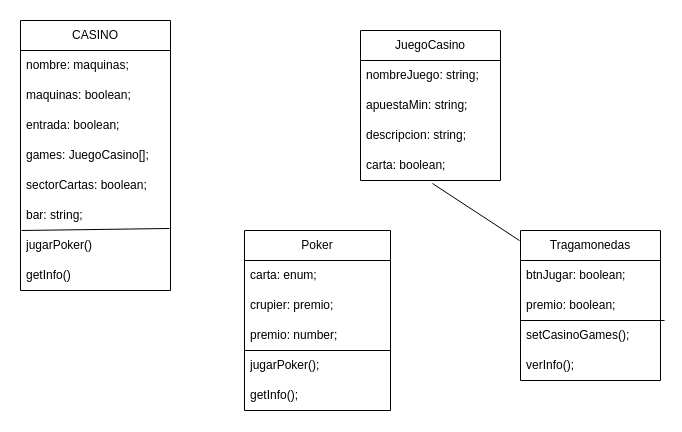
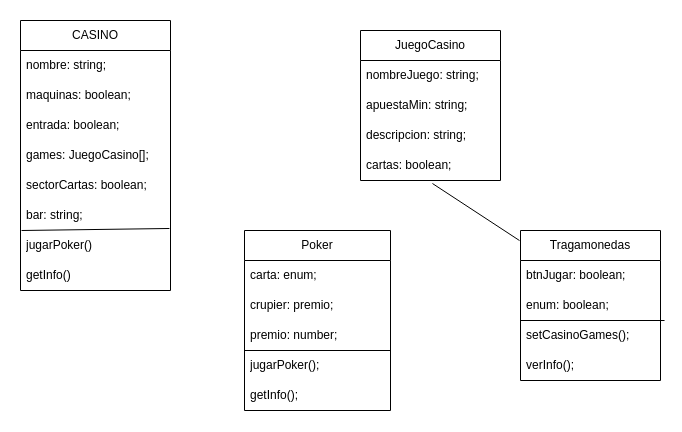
node "nombre: maquinas;": label "nombre: maquinas;" -> "nombre: string;"
node "carta: boolean;": label "carta: boolean;" -> "cartas: boolean;"
node "premio: boolean;": label "premio: boolean;" -> "enum: boolean;"
